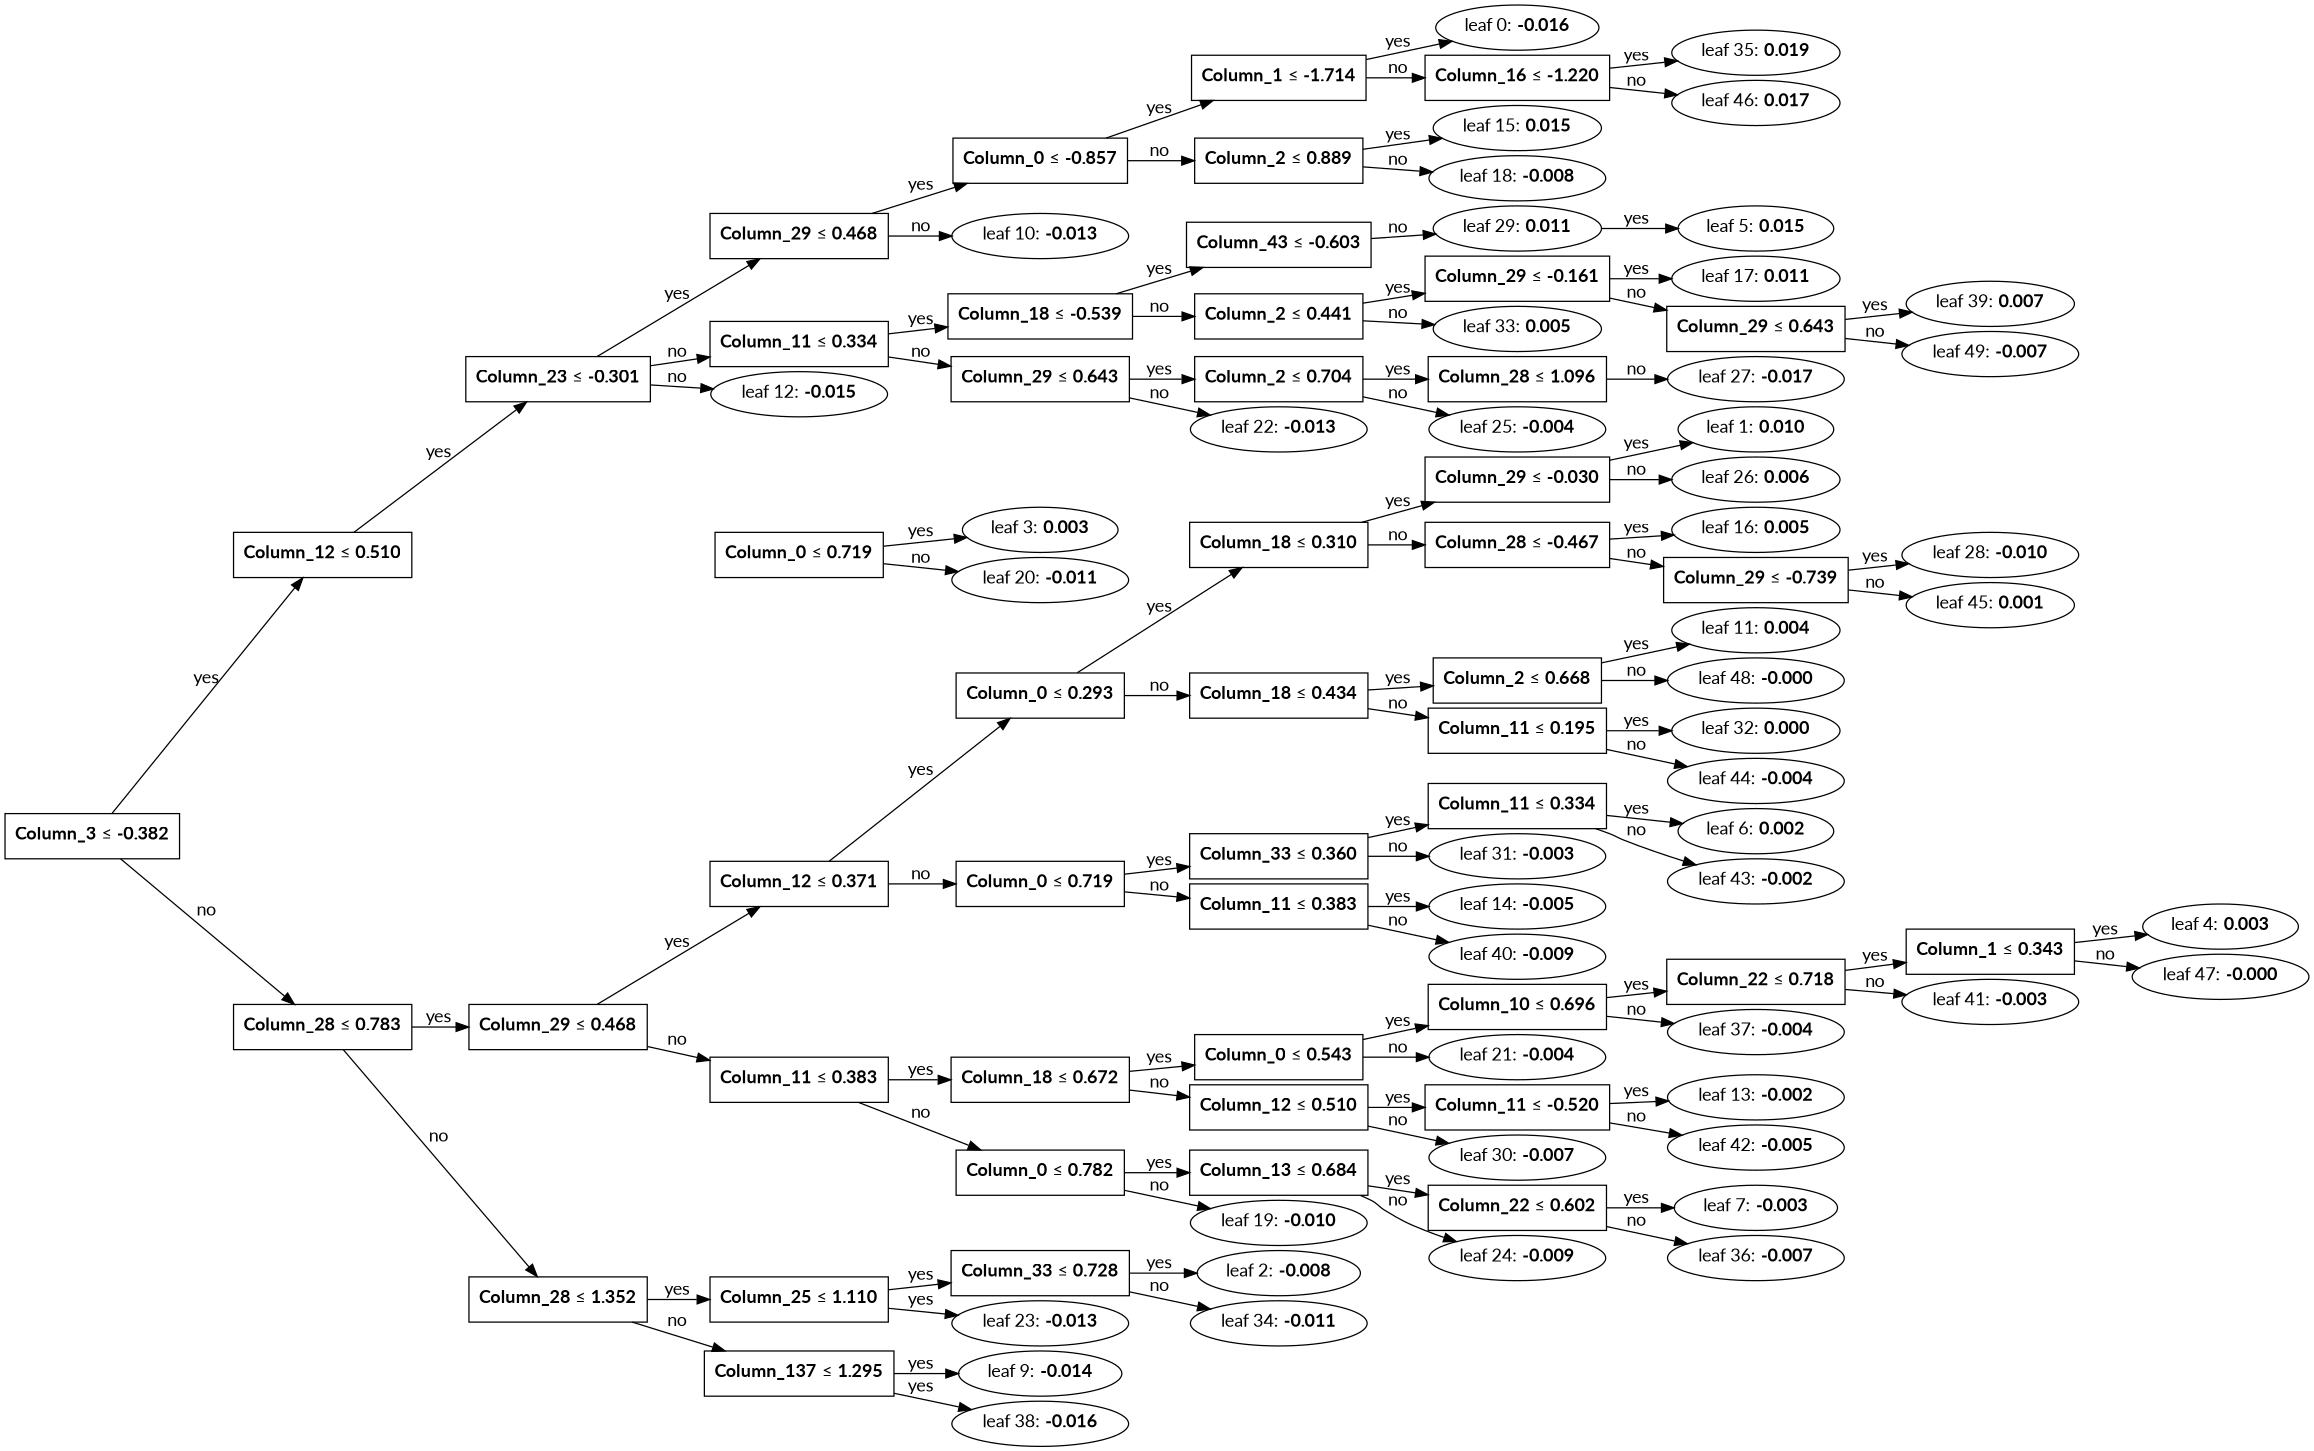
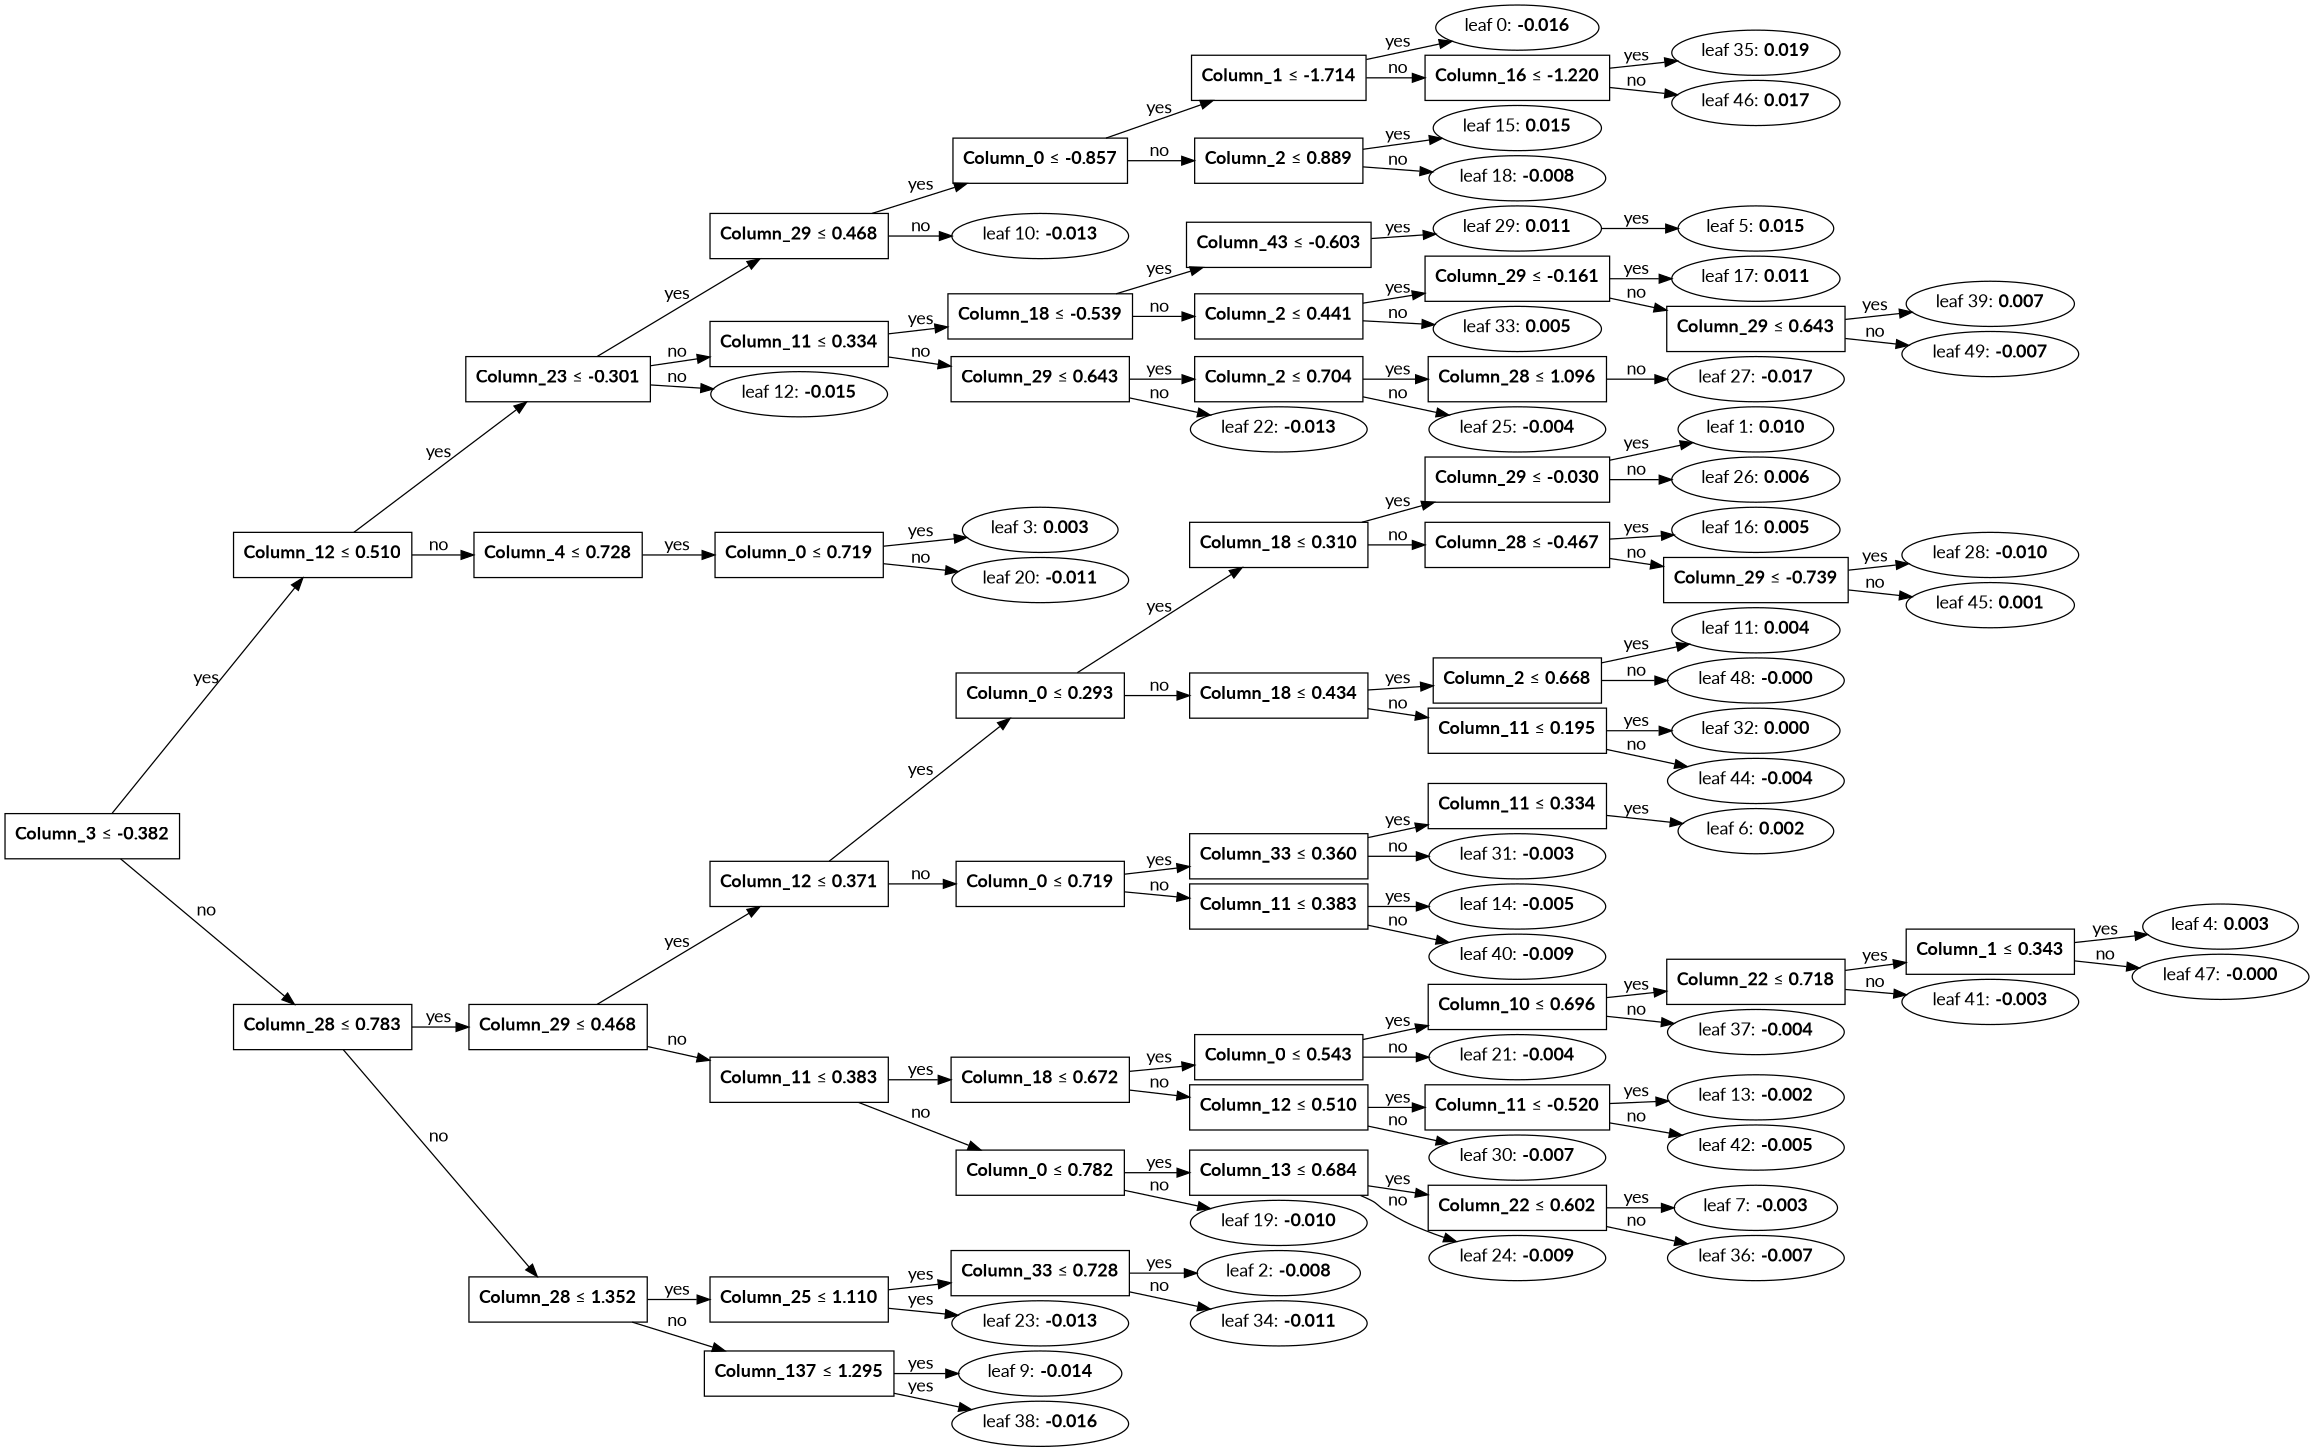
edge "Column_43" -> "leaf 29:": label "no" -> "yes"
node "Column_4": added
node "leaf 43:": removed
